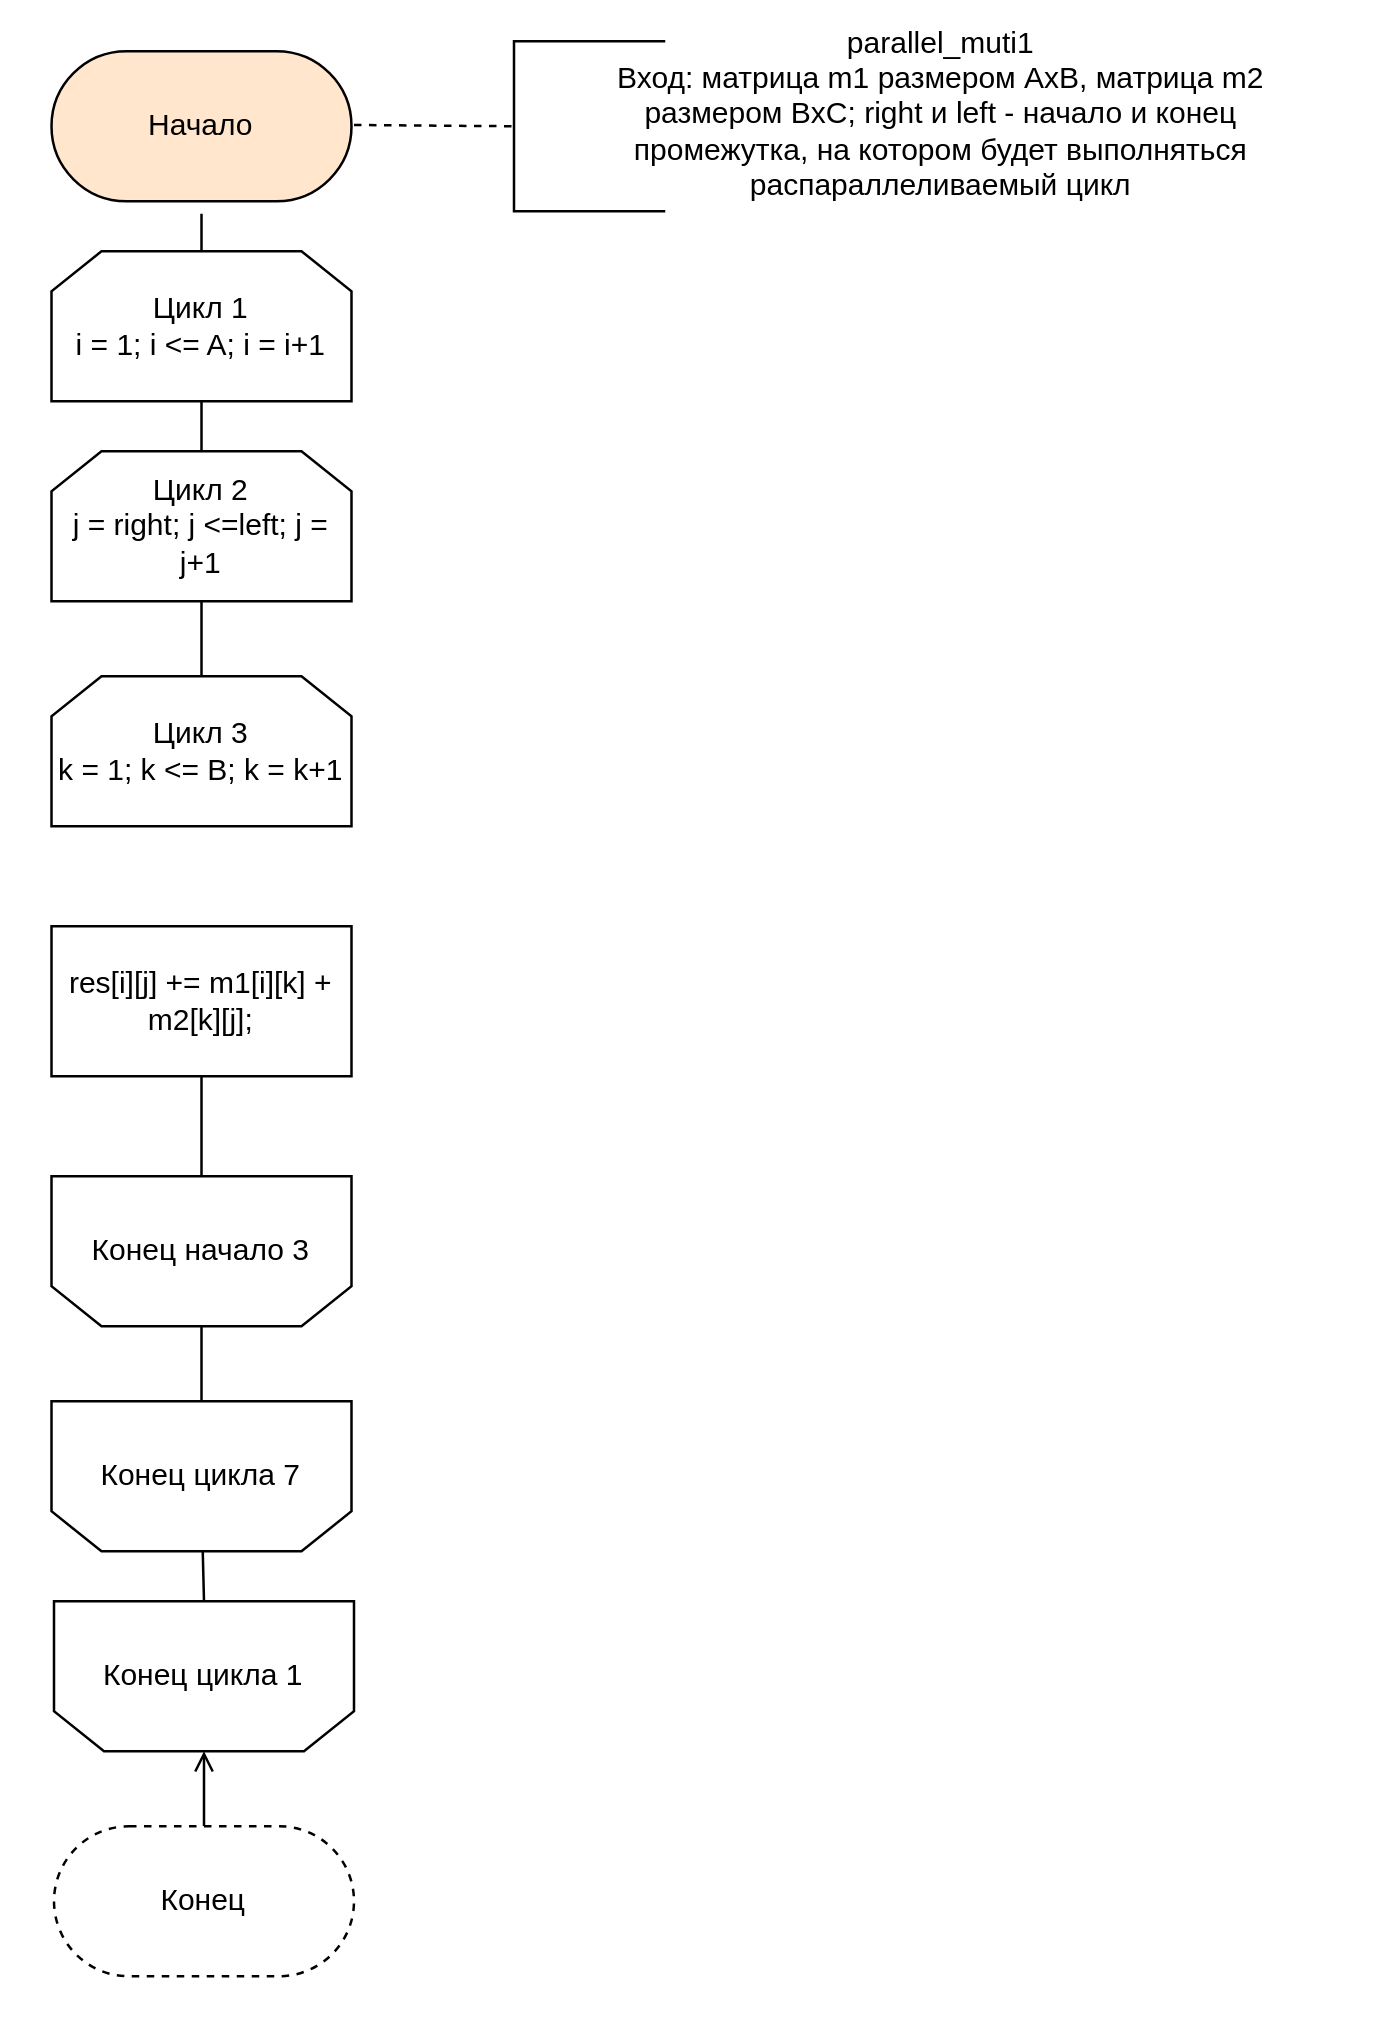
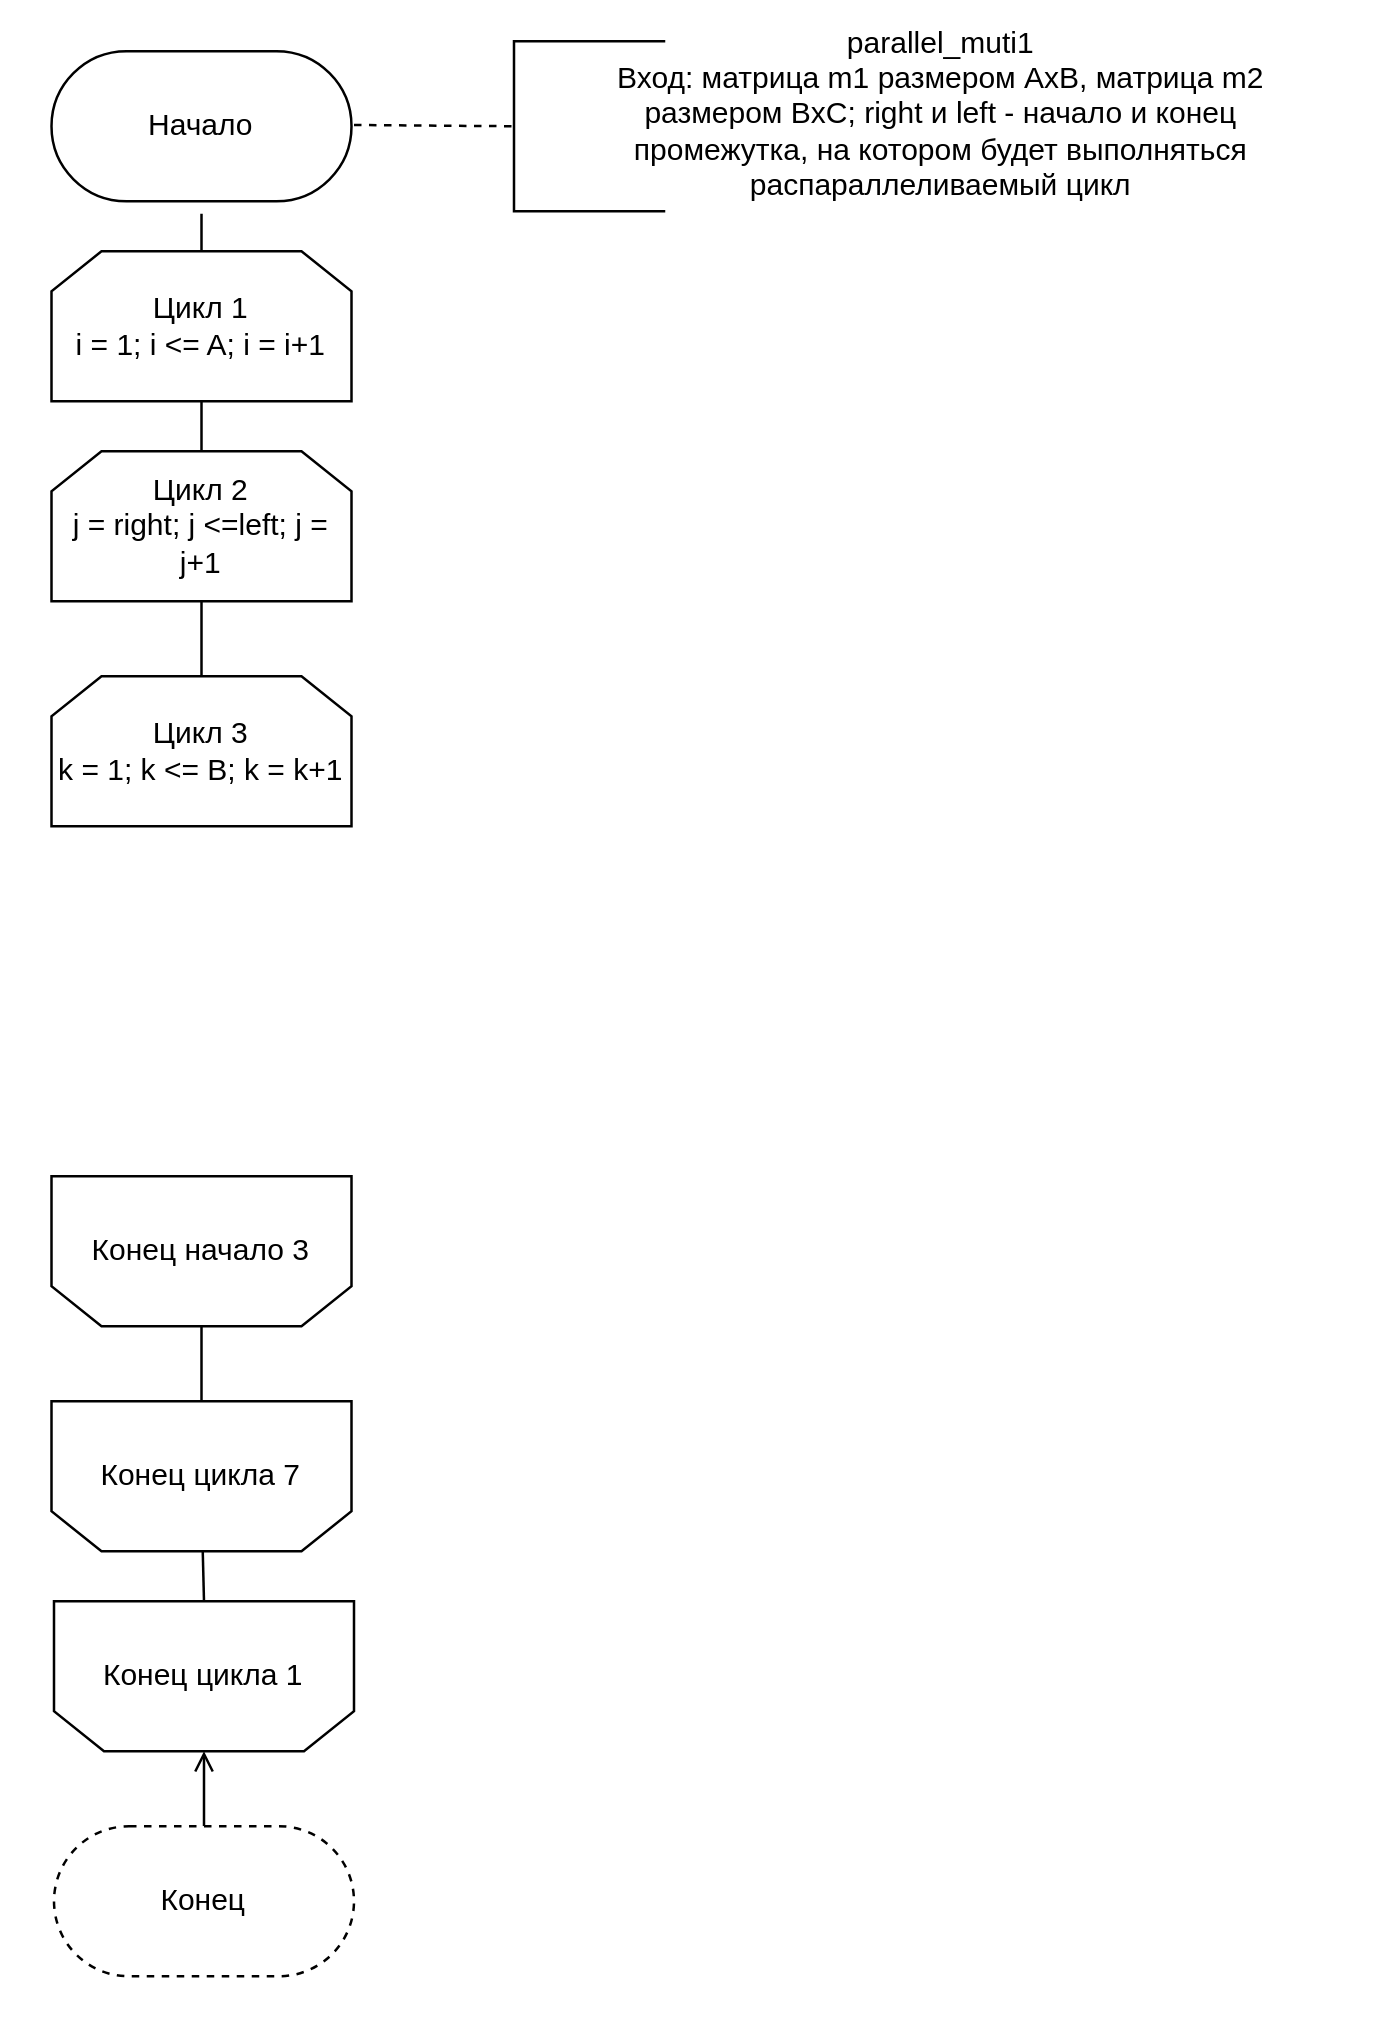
node "Начало": fillcolor #ffe6cc -> #ffffff
node "res[i][j] += m1[i][k] + m2[k][j];": removed
edge "res[i][j] += m1[i][k] + m2[k][j];" -- "Конец начало 3": removed
